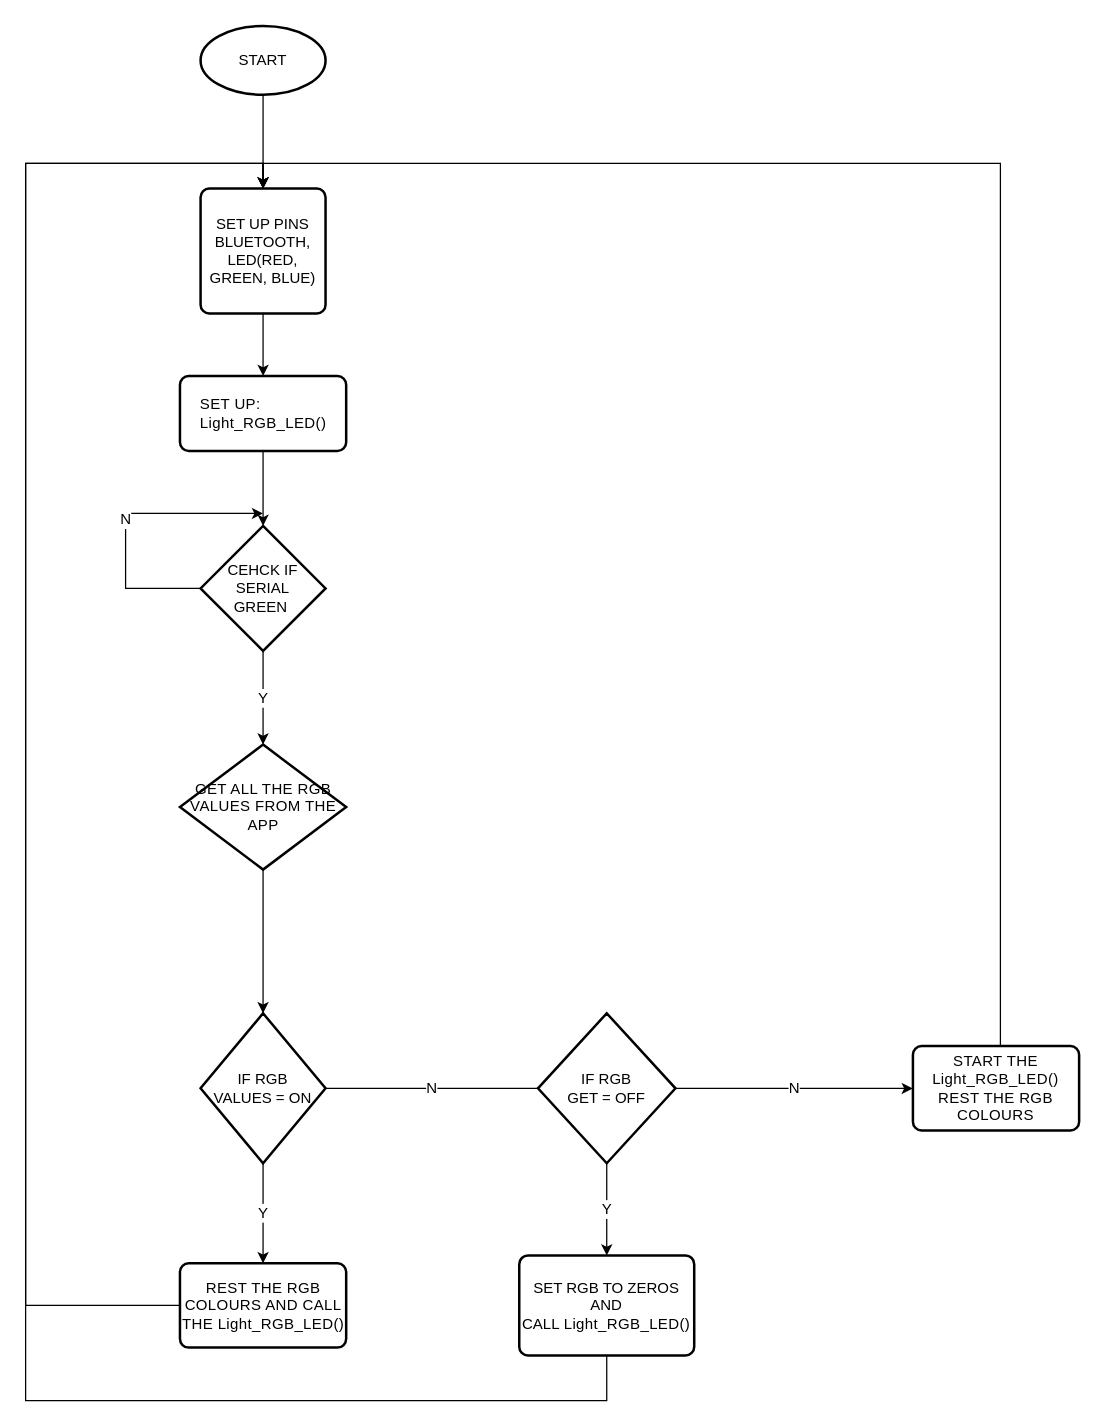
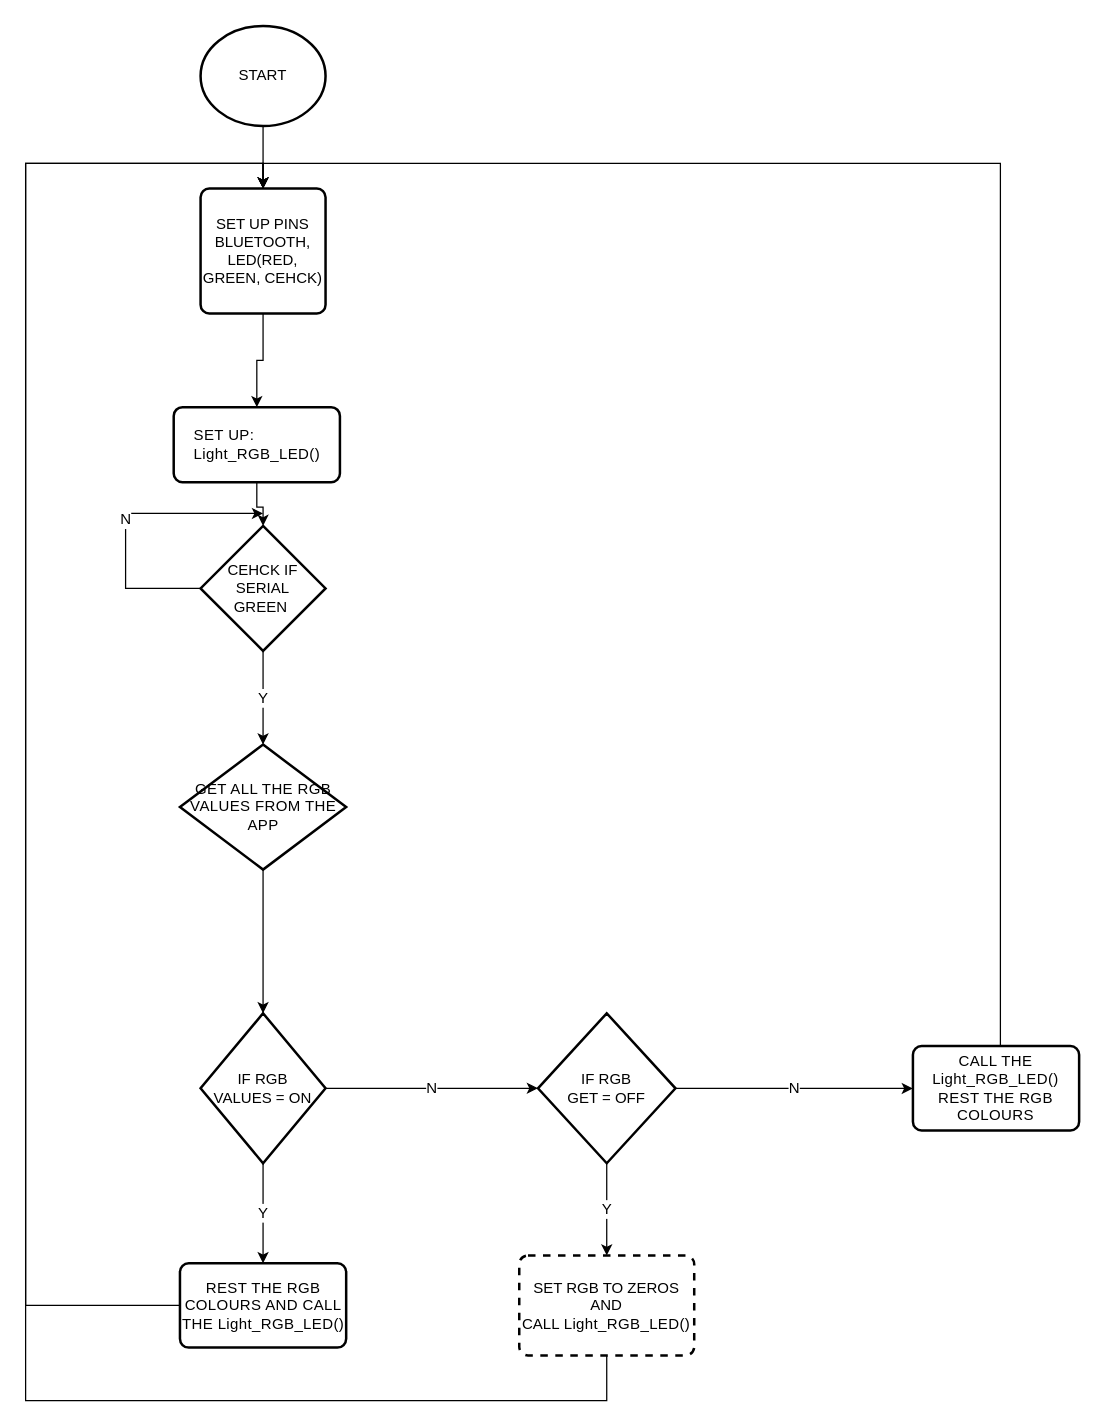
node "START": size 125x69 -> 125x100
node "SET UP PINS BLUETOOTH, LED(RED, GREEN, BLUE)": label "SET UP PINS BLUETOOTH, LED(RED, GREEN, BLUE)" -> "SET UP PINS BLUETOOTH, LED(RED, GREEN, CEHCK)"
node "SET UP: Light_RGB_LED()": moved (263, 413) -> (257, 444)
edge "IF RGB VALUES = ON" -- "IF RGB GET = OFF": arrowhead none -> classic
node "START THE Light_RGB_LED() REST THE RGB COLOURS": label "START THE Light_RGB_LED() REST THE RGB COLOURS" -> "CALL THE Light_RGB_LED() REST THE RGB COLOURS"
node "SET RGB TO ZEROS AND CALL Light_RGB_LED()": style solid -> dashed
